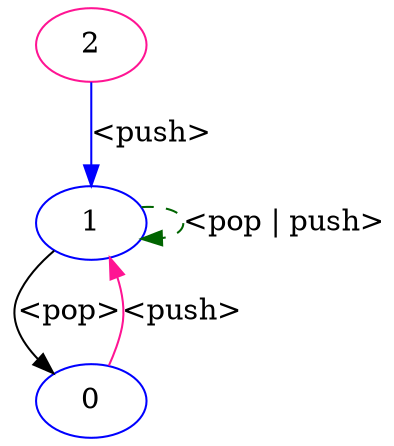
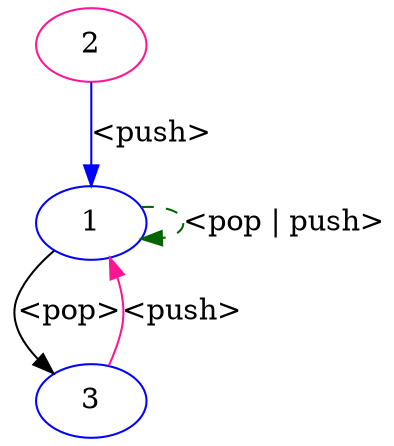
node "0": label "0" -> "3"
